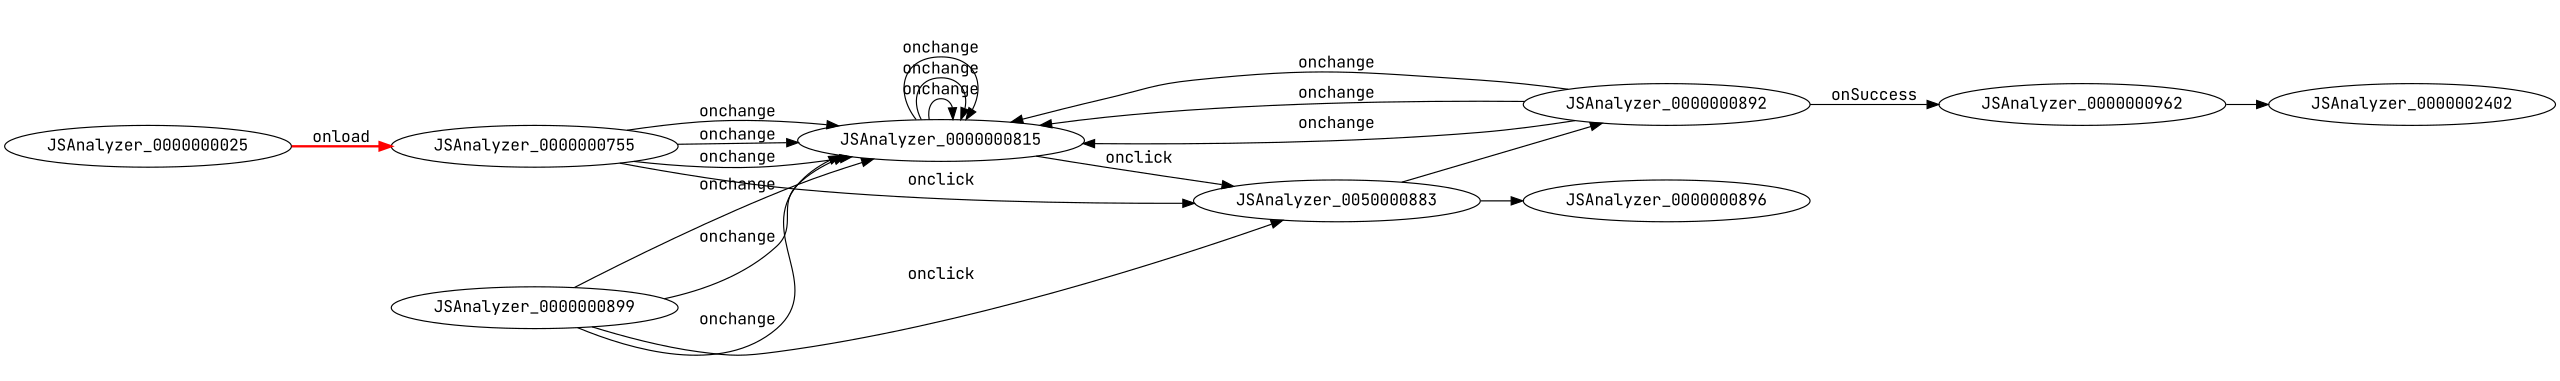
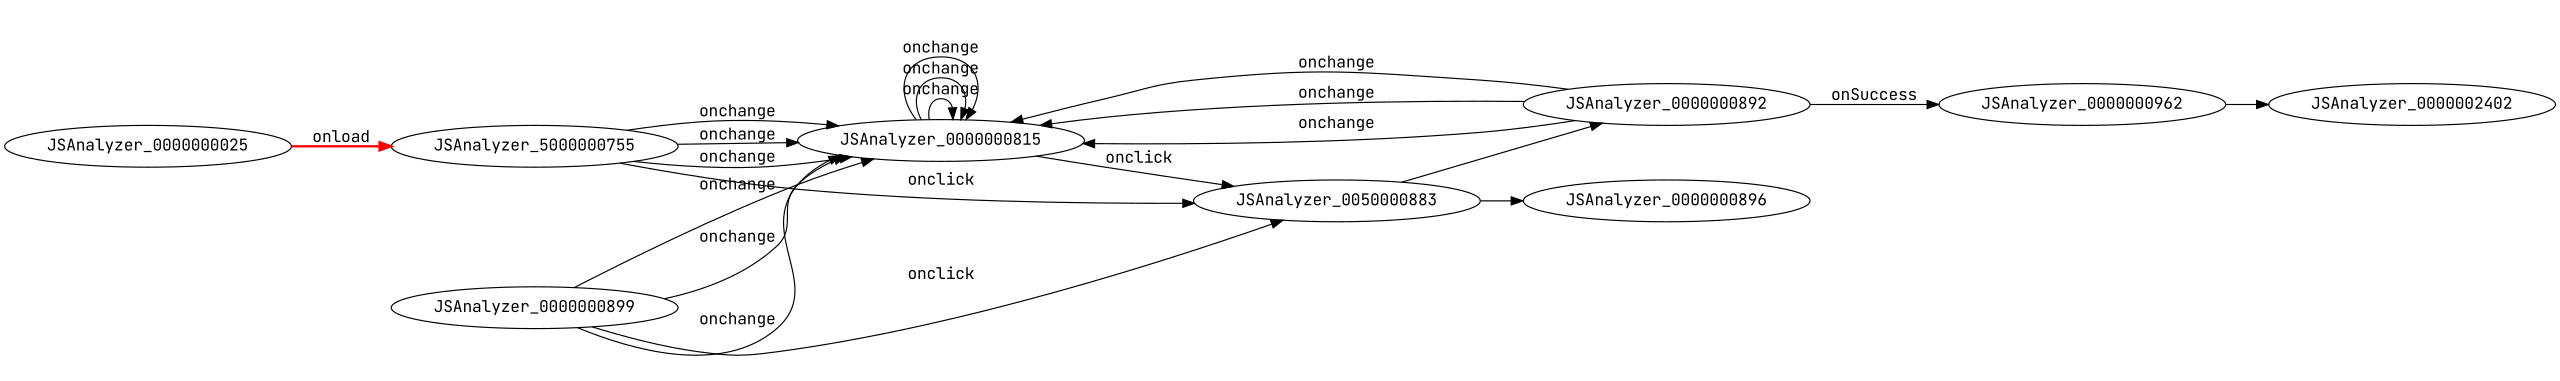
node "JSAnalyzer_0000000755": label "JSAnalyzer_0000000755" -> "JSAnalyzer_5000000755"
